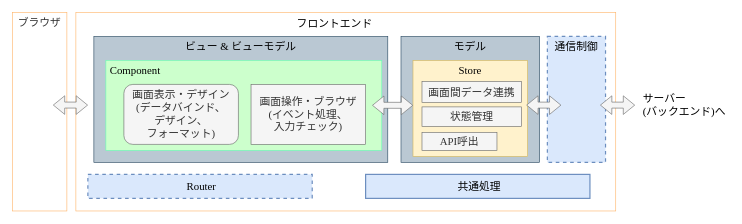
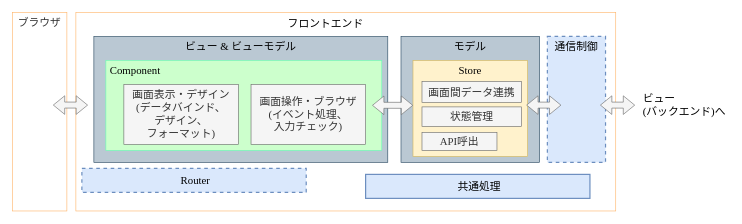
node "フロントエンド": moved (335, 23) -> (326, 23)
node "サーバー (バックエンド)へ": label "サーバー (バックエンド)へ" -> "ビュー (バックエンド)へ"
node "画面表示・デザイン(データバインド、デザイン、 フォーマット)": shape rounded rectangle -> rectangle
node "Router": moved (200, 186) -> (194, 180)
